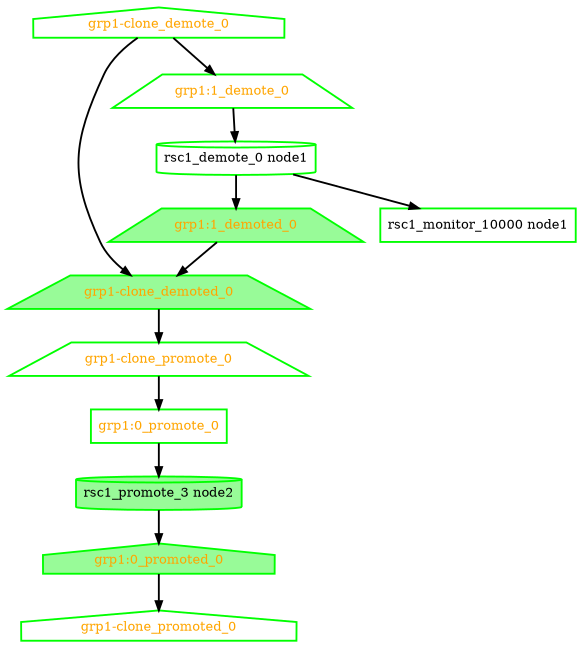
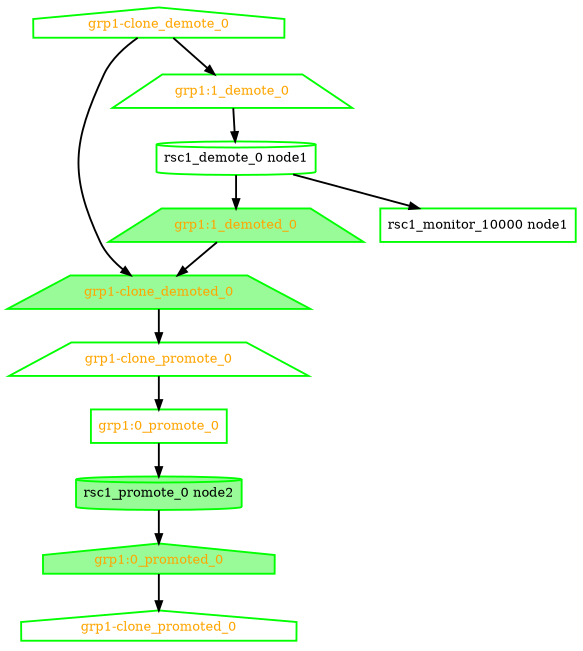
node "rsc1_promote_3 node2": label "rsc1_promote_3 node2" -> "rsc1_promote_0 node2"
